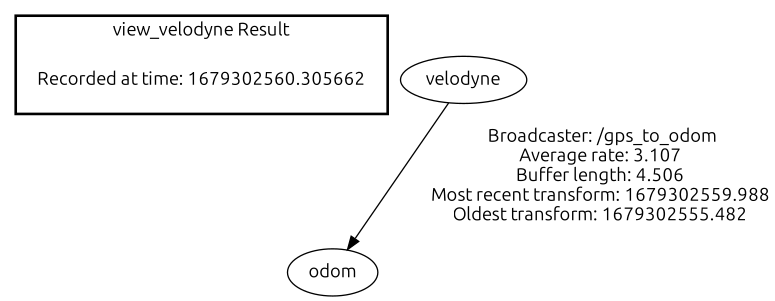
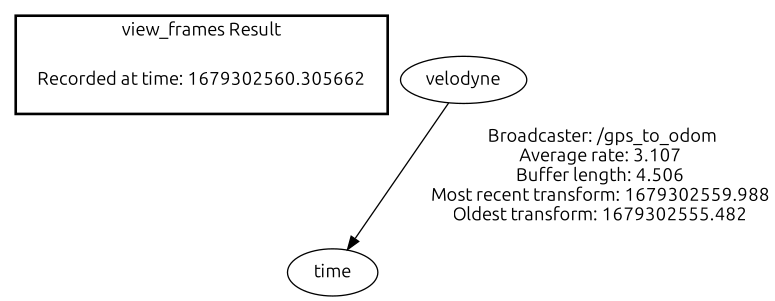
cluster "view_velodyne Result": label "view_velodyne Result" -> "view_frames Result"
node "odom": label "odom" -> "time"
